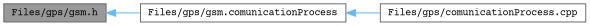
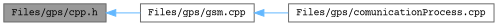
node "Files/gps/gsm.h": label "Files/gps/gsm.h" -> "Files/gps/cpp.h"
node "Files/gps/gsm.comunicationProcess": label "Files/gps/gsm.comunicationProcess" -> "Files/gps/gsm.cpp"
